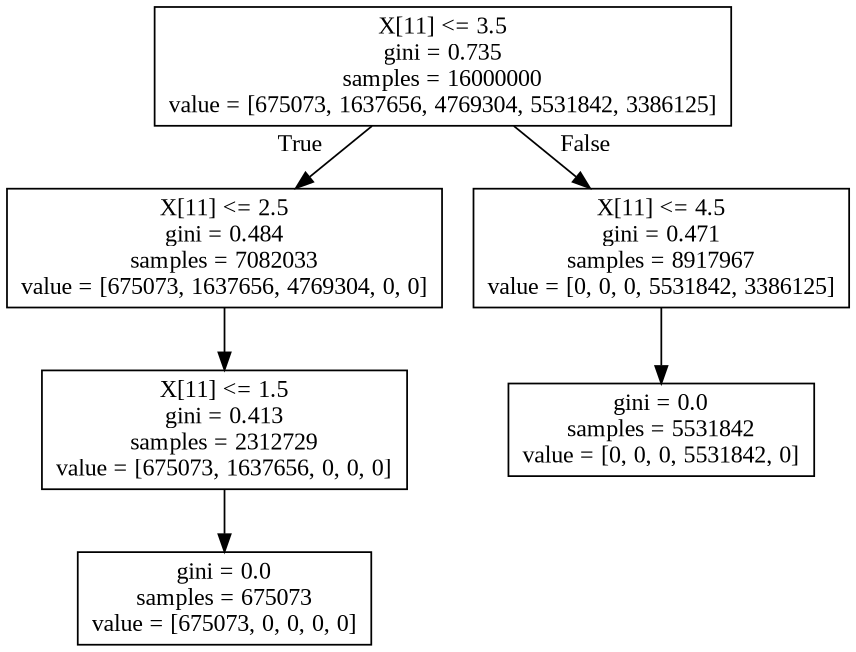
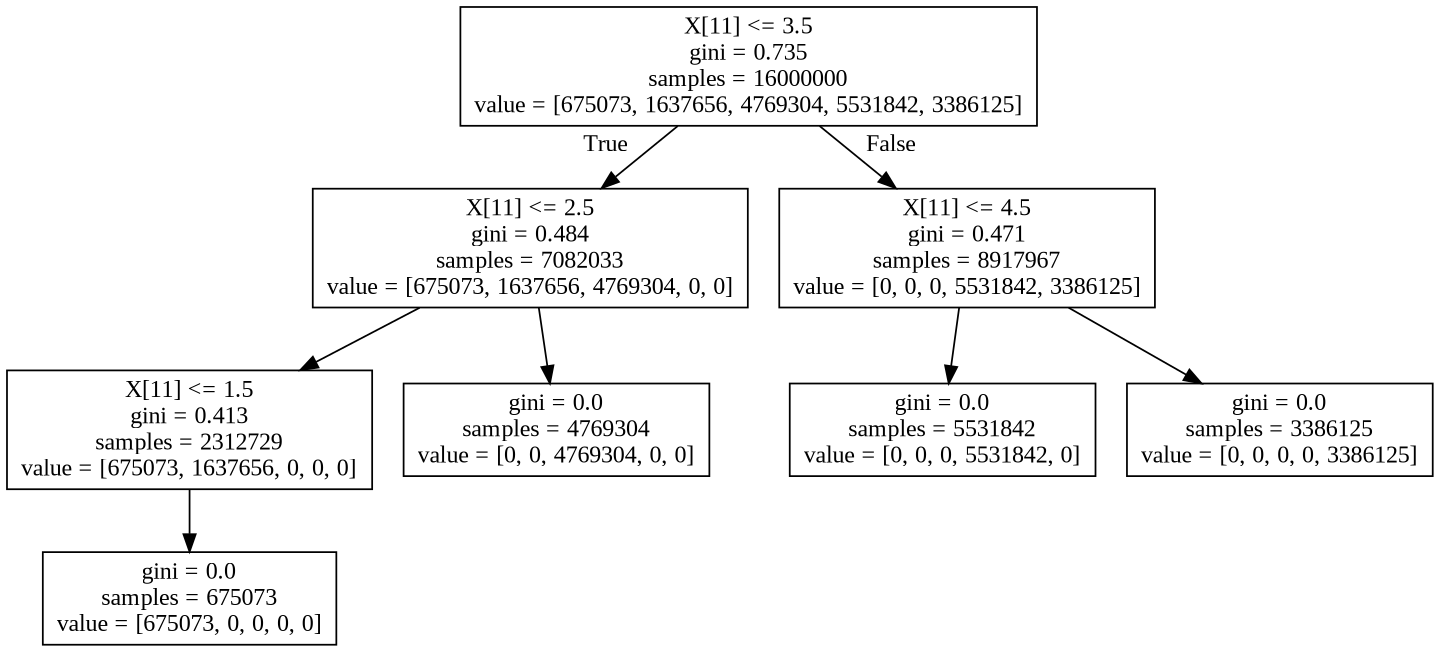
node "gini = 0.0 samples = 4769304 value = [0, 0, 4769304, 0, 0]": added
node "gini = 0.0 samples = 3386125 value = [0, 0, 0, 0, 3386125]": added
